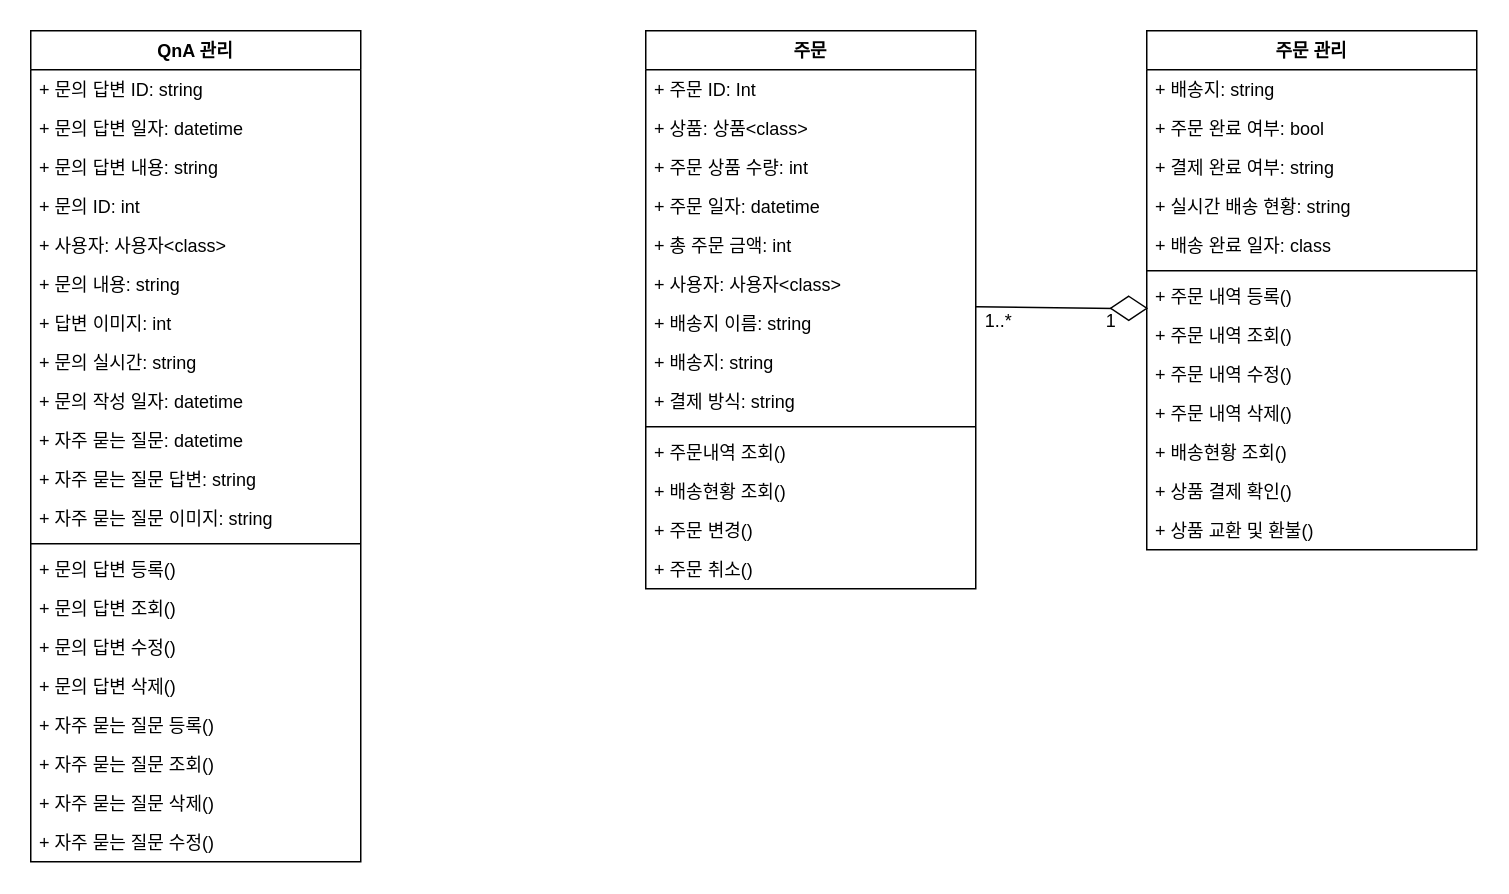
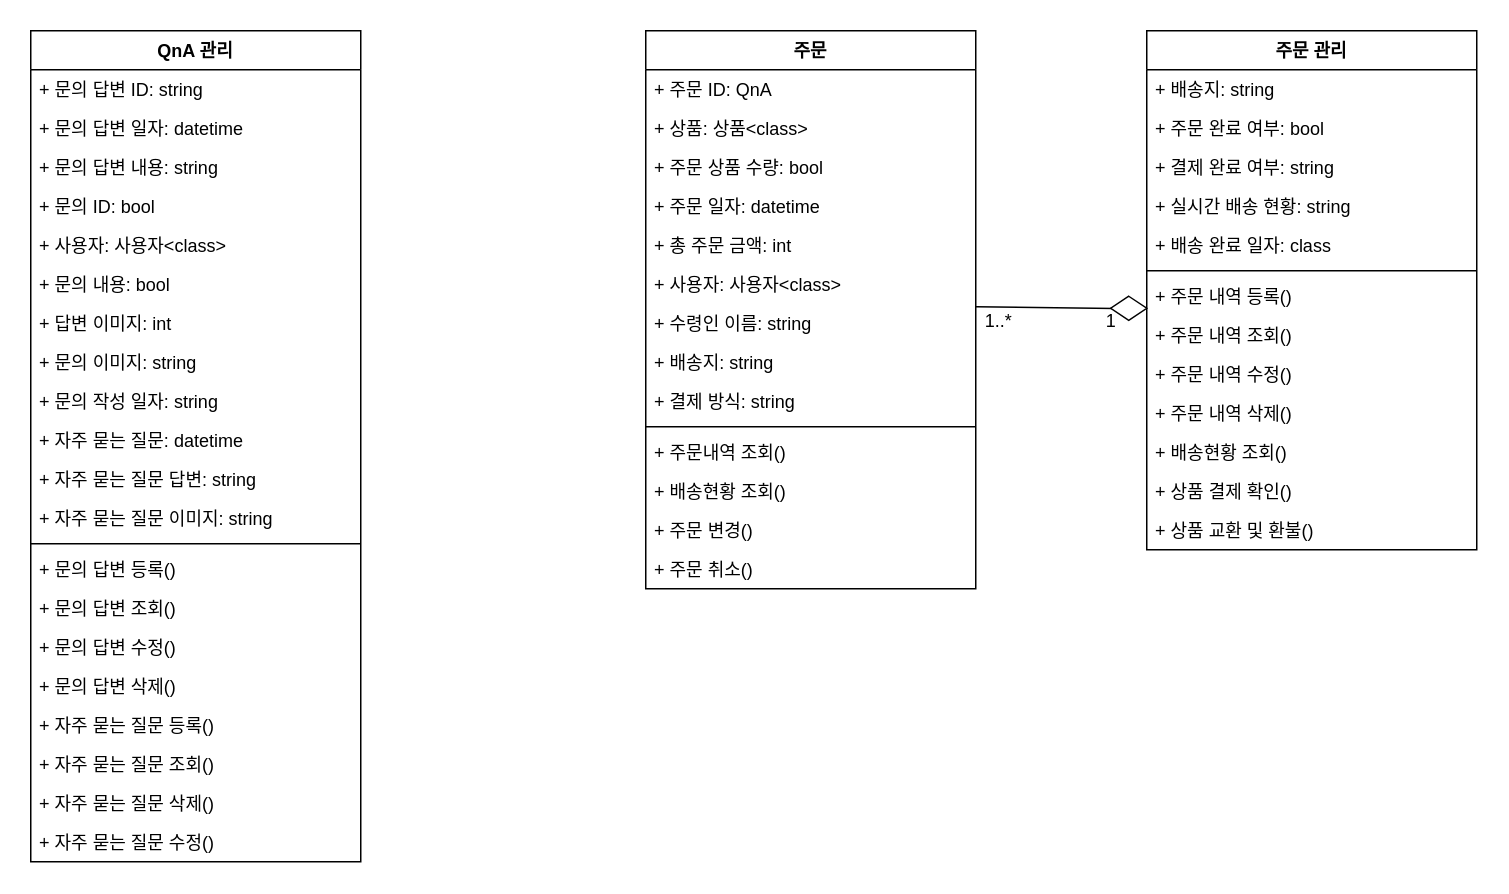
node "+ 주문 ID: Int": label "+ 주문 ID: Int" -> "+ 주문 ID: QnA"
node "+ 주문 상품 수량: int": label "+ 주문 상품 수량: int" -> "+ 주문 상품 수량: bool"
node "+ 문의 ID: int": label "+ 문의 ID: int" -> "+ 문의 ID: bool"
node "+ 문의 내용: string": label "+ 문의 내용: string" -> "+ 문의 내용: bool"
node "+ 배송지 이름: string": label "+ 배송지 이름: string" -> "+ 수령인 이름: string"
node "+ 문의 실시간: string": label "+ 문의 실시간: string" -> "+ 문의 이미지: string"
node "+ 문의 작성 일자: datetime": label "+ 문의 작성 일자: datetime" -> "+ 문의 작성 일자: string"
